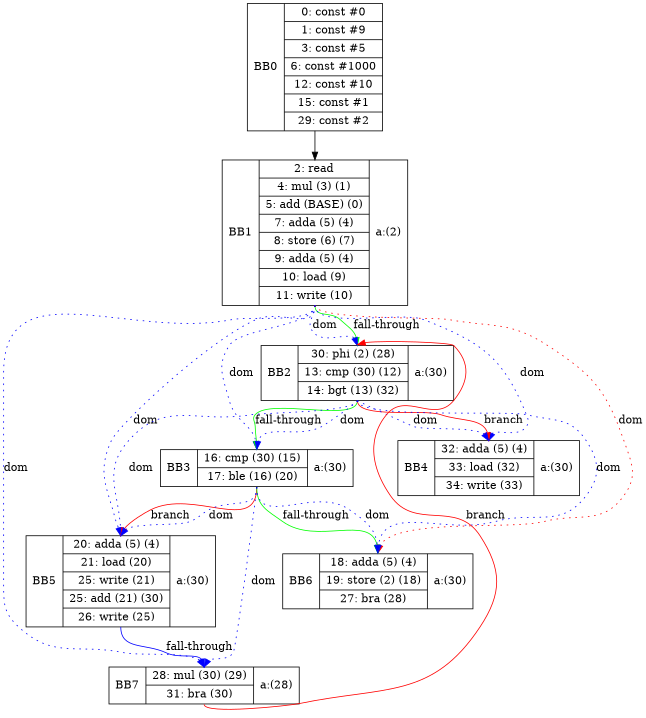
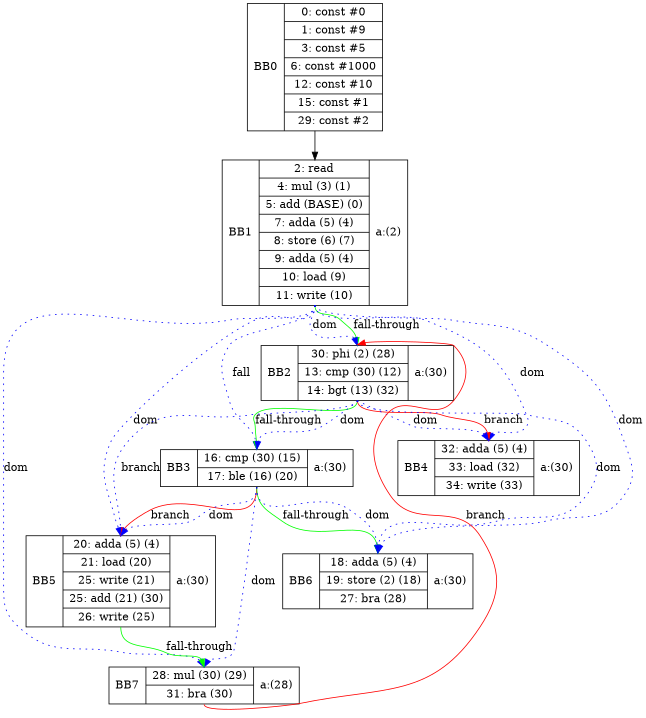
edge "BB1" -> "BB3": label "dom" -> "fall"
edge "BB1" -> "BB6": color red -> blue
edge "BB2" -> "BB5": label "dom" -> "branch"
edge "BB5" -> "BB7": color blue -> green
